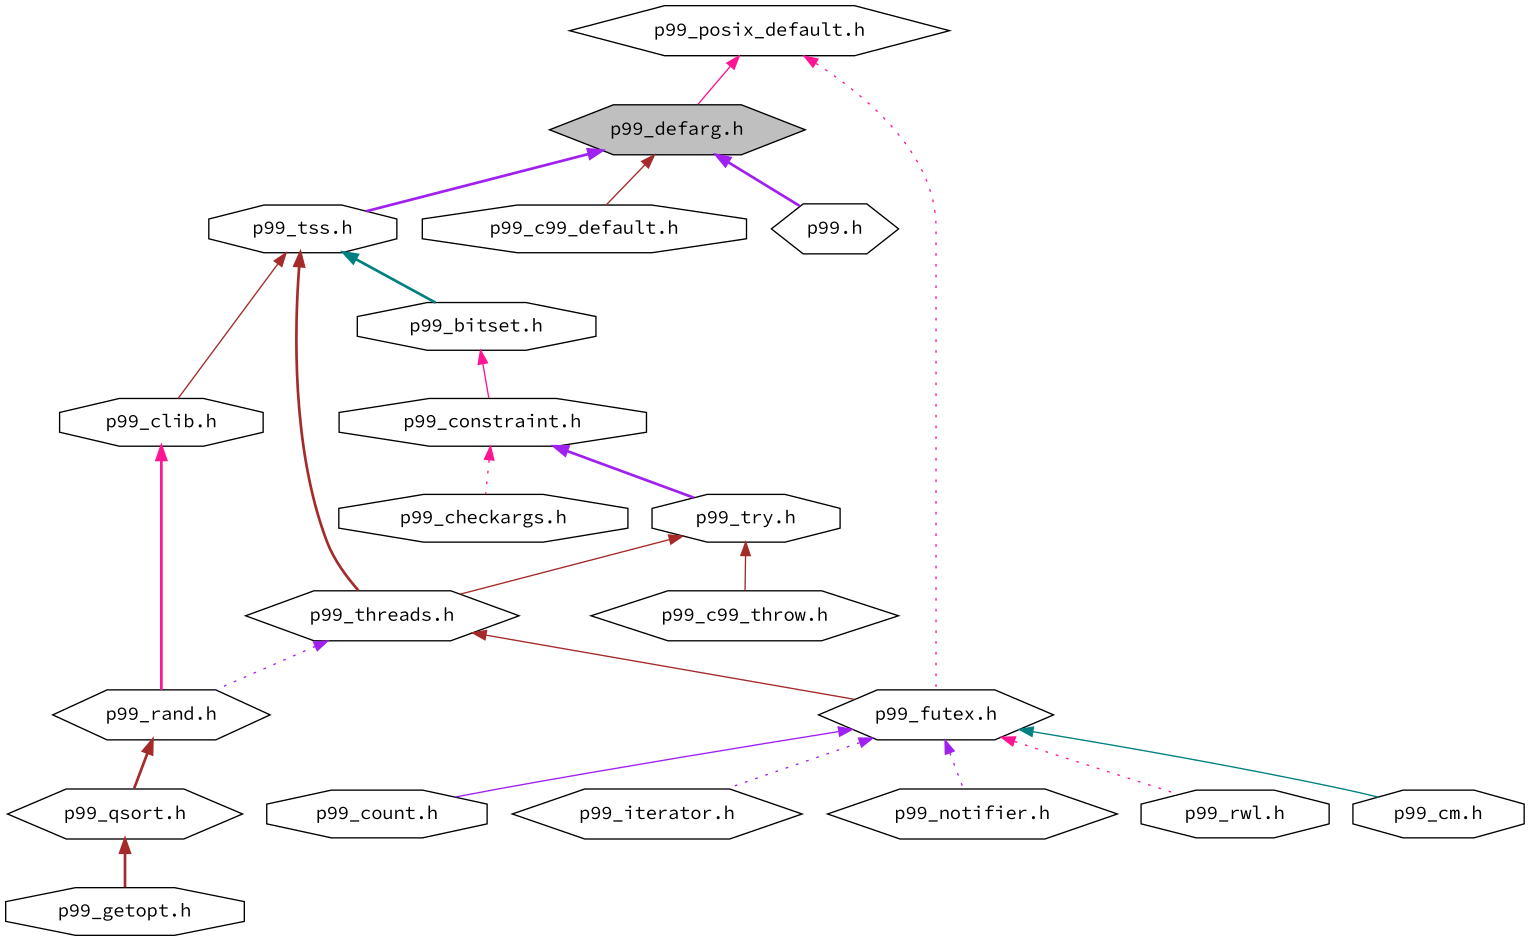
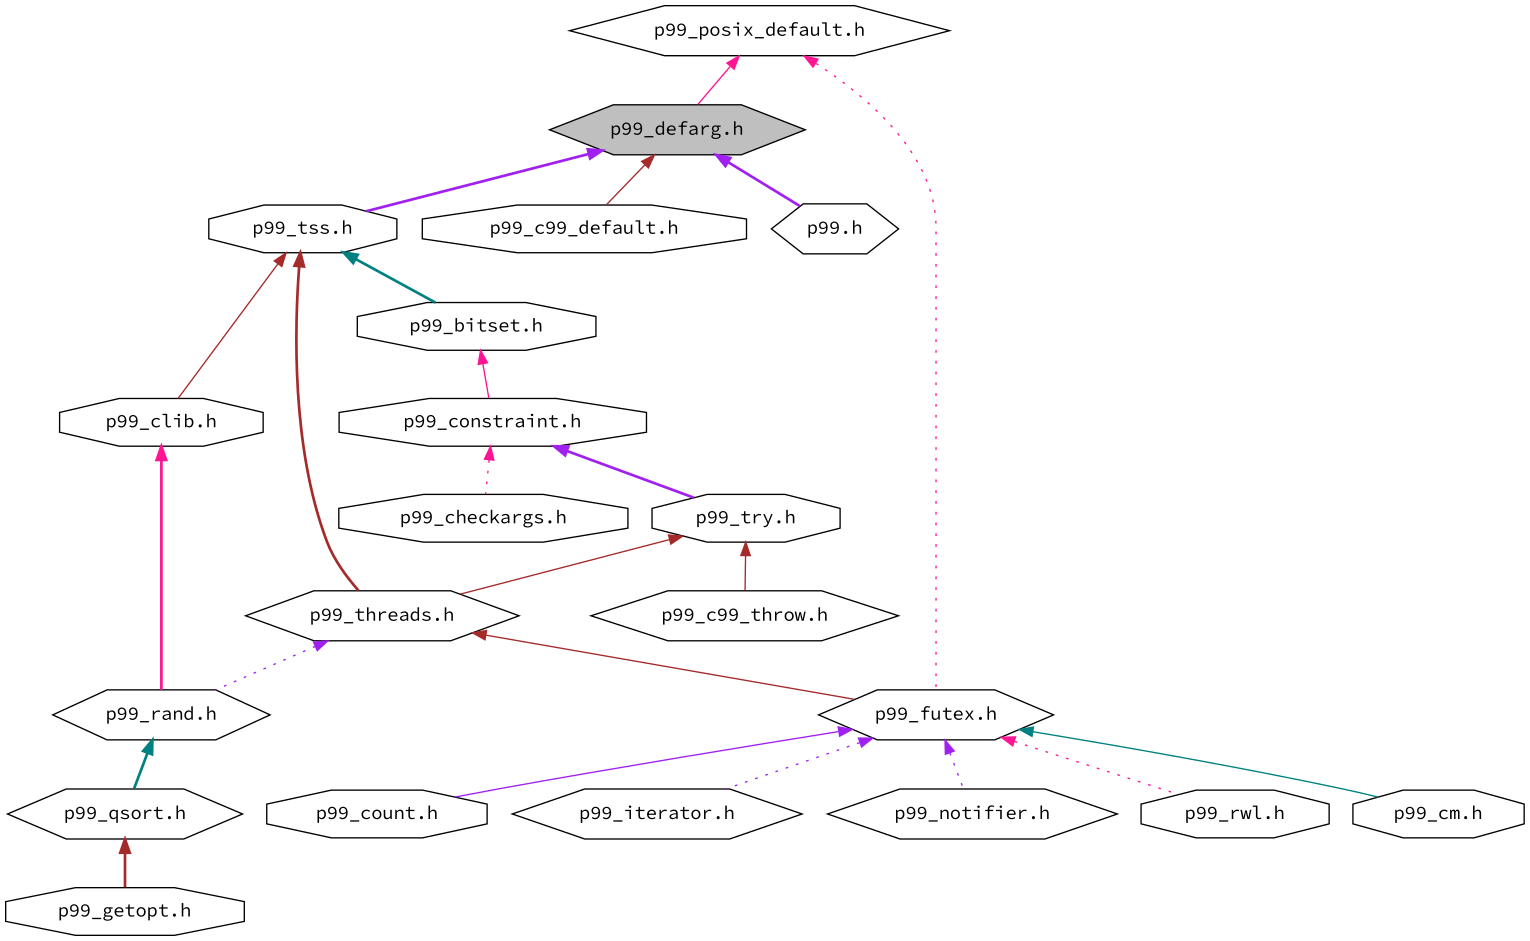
edge "p99_qsort.h" -> "p99_rand.h": color brown -> teal
